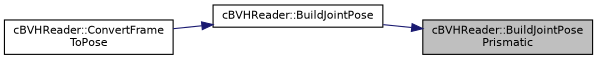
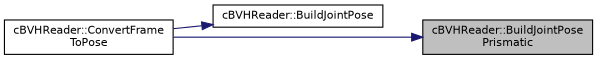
edge "cBVHReader::BuildJointPose" -> "cBVHReader::BuildJointPose Prismatic": now "cBVHReader::ConvertFrame ToPose" -> "cBVHReader::BuildJointPose Prismatic"
